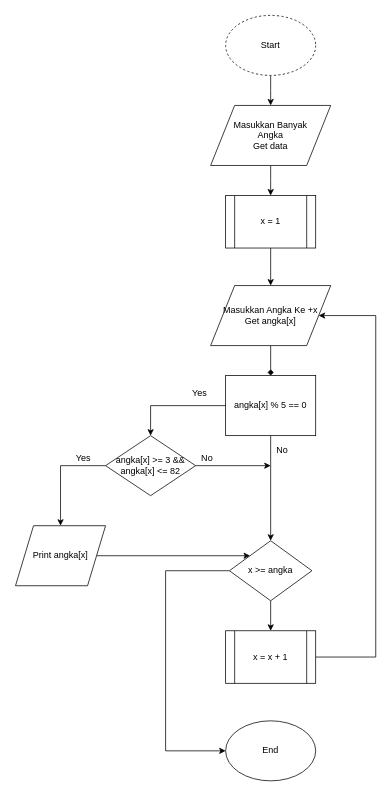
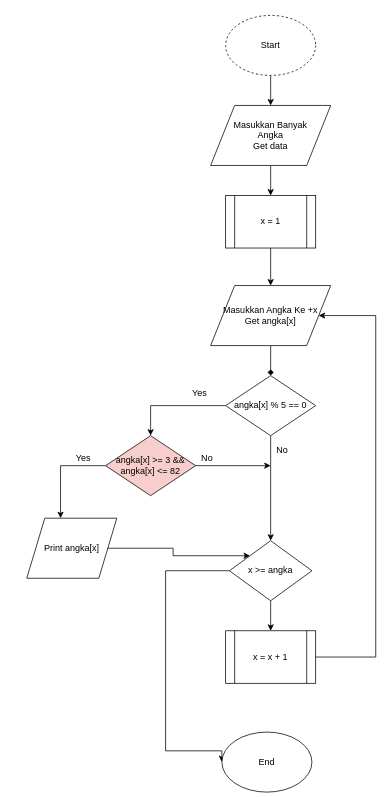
node "angka[x] % 5 == 0": shape rectangle -> diamond
node "angka[x] >= 3 && angka[x] <= 82": fillcolor #ffffff -> #f8cecc
node "Print angka[x]": moved (60, 555) -> (72, 548)
node "End": moved (270, 750) -> (267, 762)
